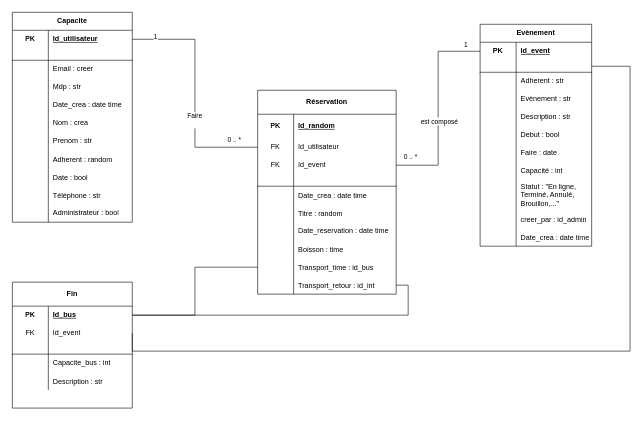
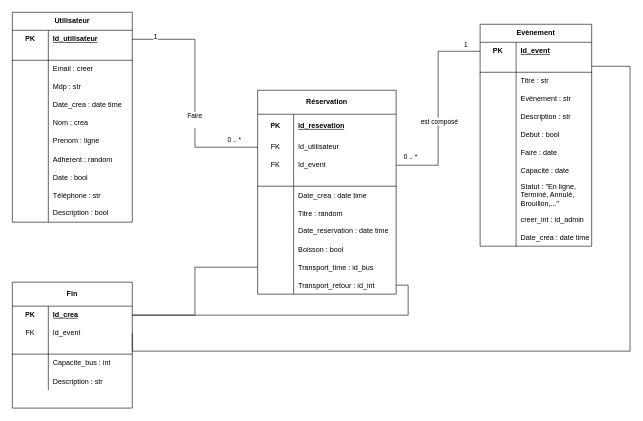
node "Capacite": label "Capacite" -> "Utilisateur"
node "Adherent : str": label "Adherent : str" -> "Titre : str"
node "Id_random": label "Id_random" -> "Id_resevation"
node "Prenom : str": label "Prenom : str" -> "Prenom : ligne"
node "Capacité : int": label "Capacité : int" -> "Capacité : date"
node "Administrateur : bool": label "Administrateur : bool" -> "Description : bool"
node "creer_par : id_admin": label "creer_par : id_admin" -> "creer_int : id_admin"
node "Boisson : time": label "Boisson : time" -> "Boisson : bool"
node "Id_bus": label "Id_bus" -> "Id_crea"
